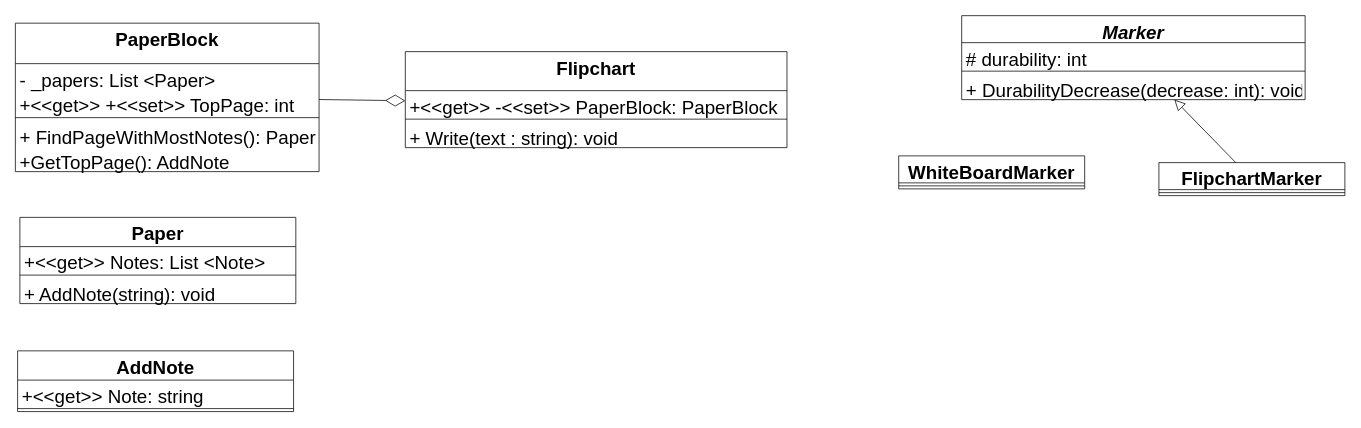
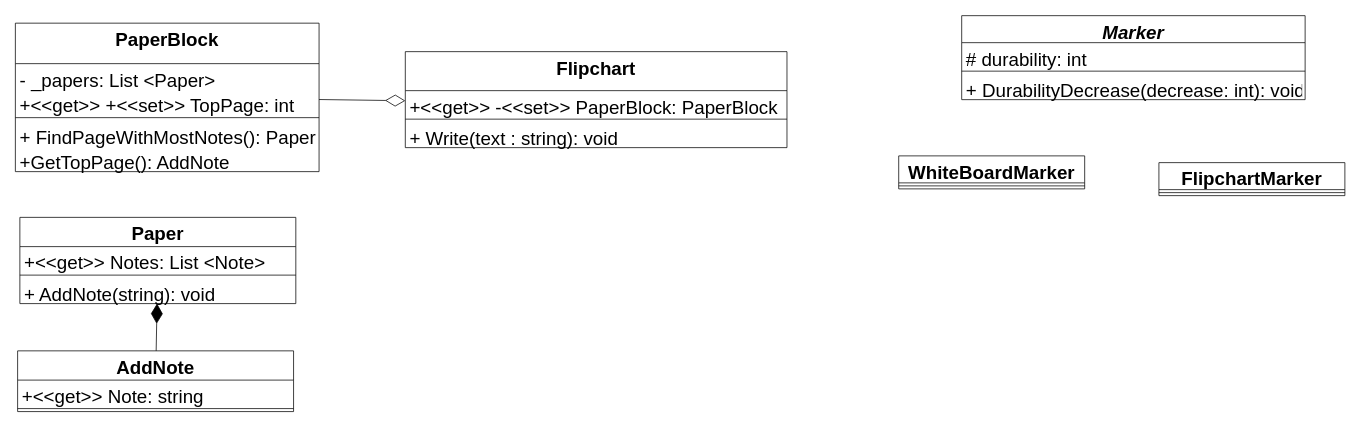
edge "FlipchartMarker" -> "Marker": removed
edge "AddNote" -> "Paper": added
